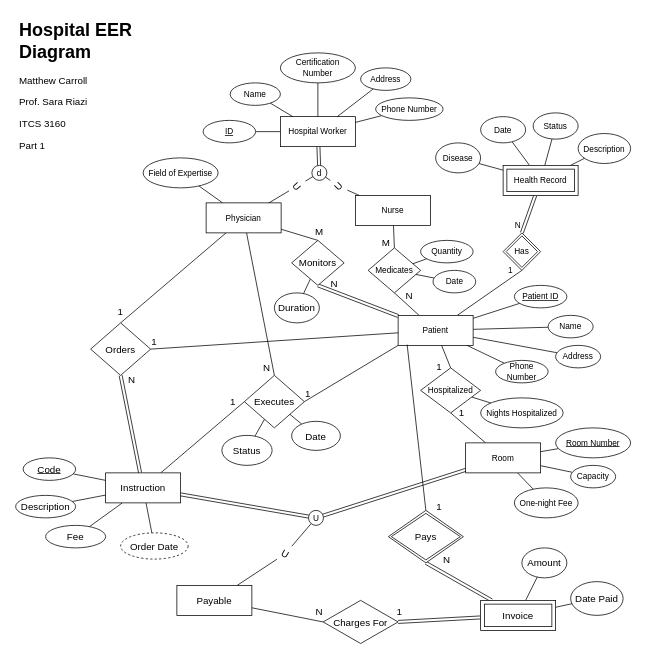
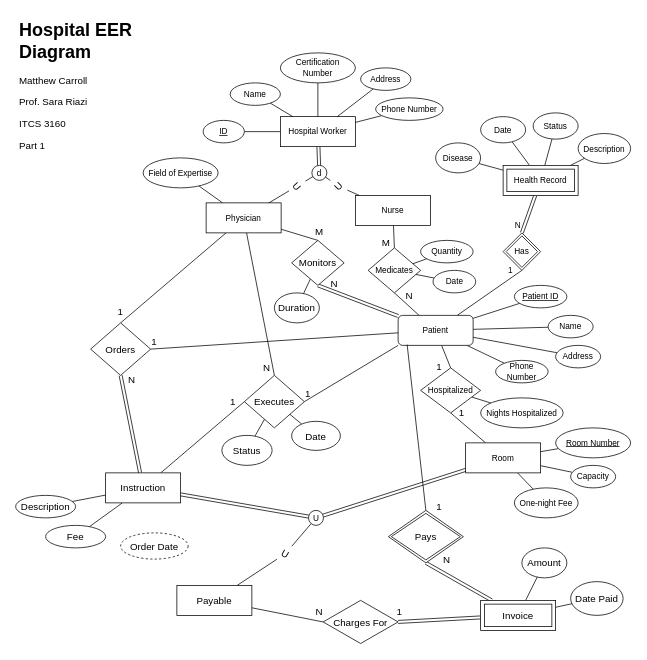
node "ID": size 53x23 -> 41x23
node "Patient": shape rectangle -> rounded rectangle
node "Code": removed
edge "Code" -- "Instruction": removed
edge "Instruction" -- "Order Date": removed
